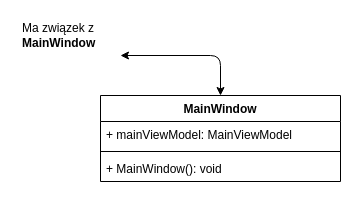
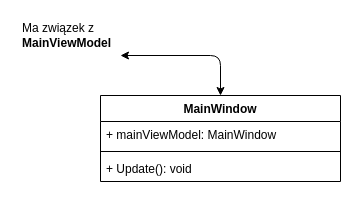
node "Ma związek z MainWindow": label "Ma związek z MainWindow" -> "Ma związek z MainViewModel"
node "+ mainViewModel: MainViewModel": label "+ mainViewModel: MainViewModel" -> "+ mainViewModel: MainWindow"
node "+ MainWindow(): void": label "+ MainWindow(): void" -> "+ Update(): void"
